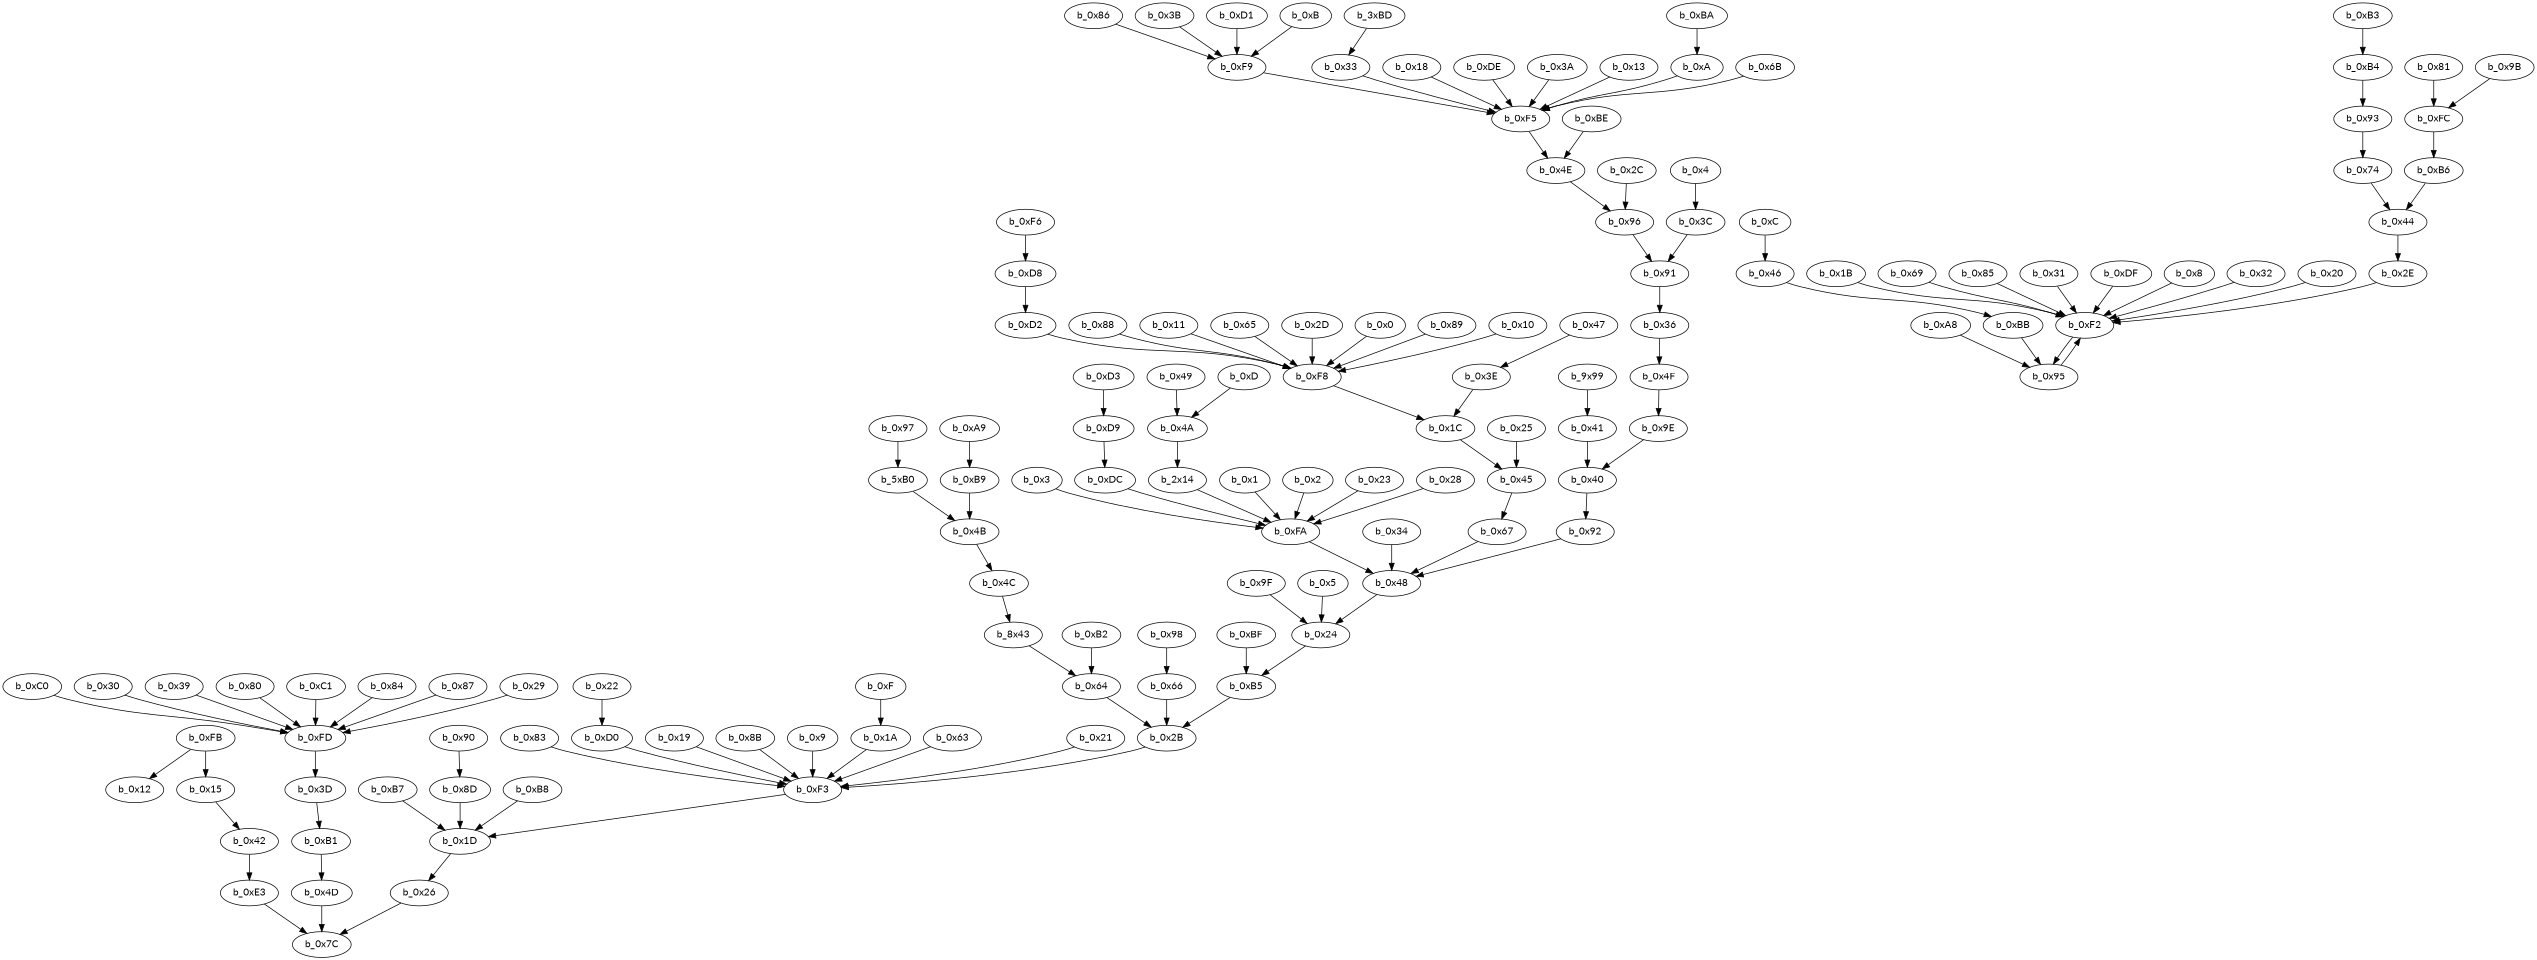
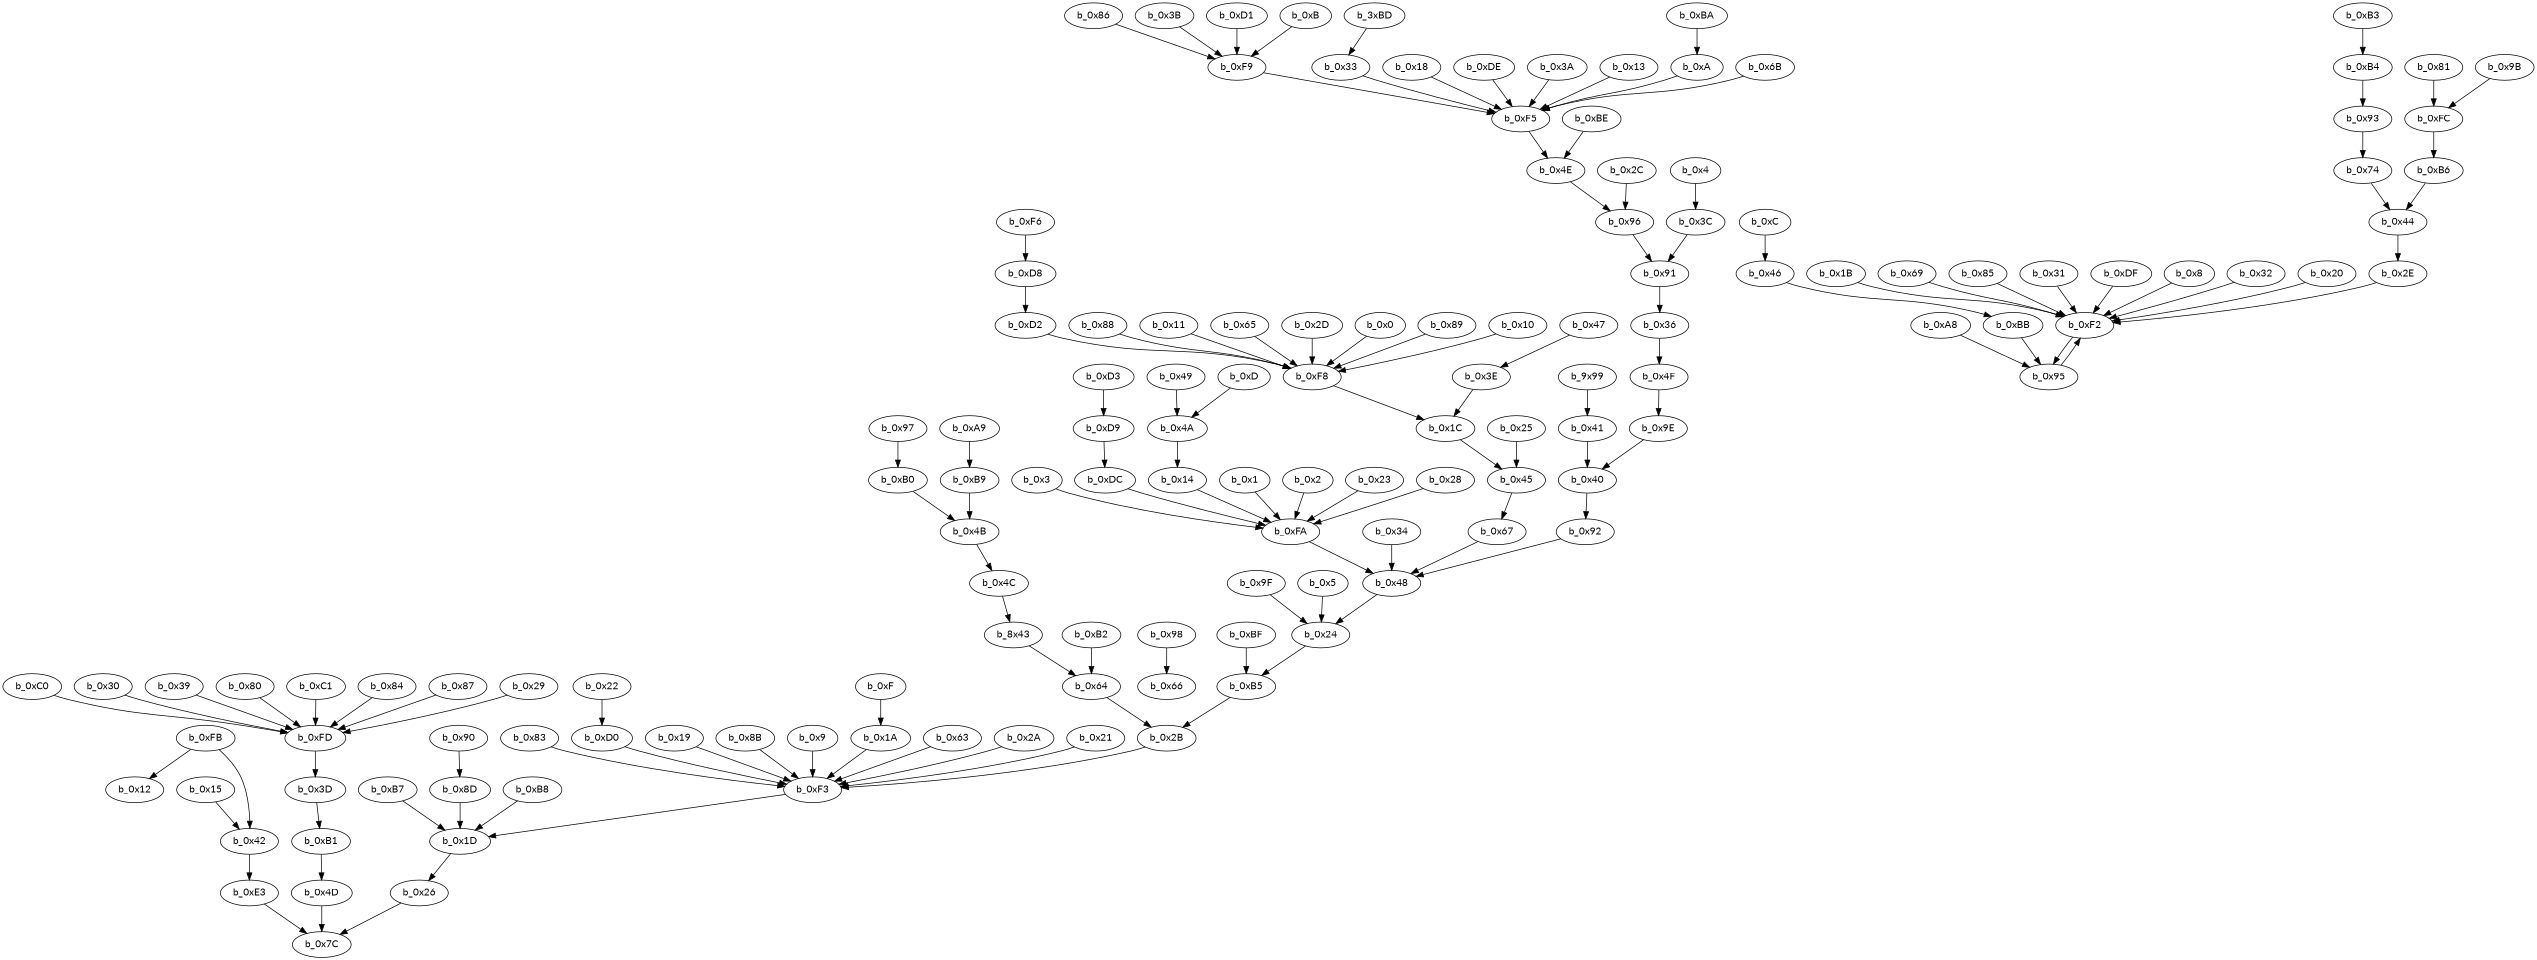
node "b_5xB0": label "b_5xB0" -> "b_0xB0"
node "b_2x14": label "b_2x14" -> "b_0x14"
edge "b_0x66" -> "b_0x2B": removed
node "b_0x2A": added
edge "b_0xFB" -> "b_0x15": now "b_0xFB" -> "b_0x42"
